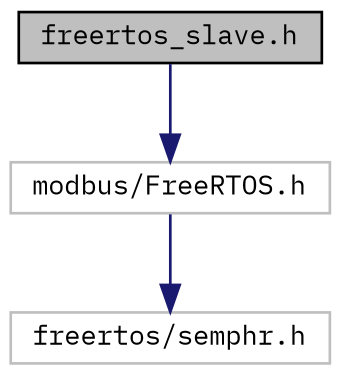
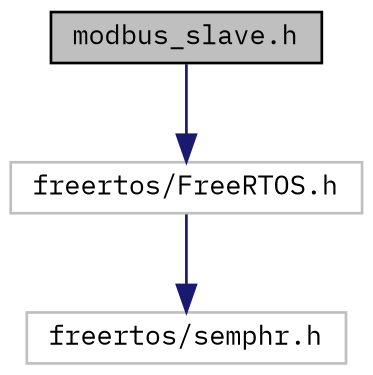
node "freertos_slave.h": label "freertos_slave.h" -> "modbus_slave.h"
node "modbus/FreeRTOS.h": label "modbus/FreeRTOS.h" -> "freertos/FreeRTOS.h"
